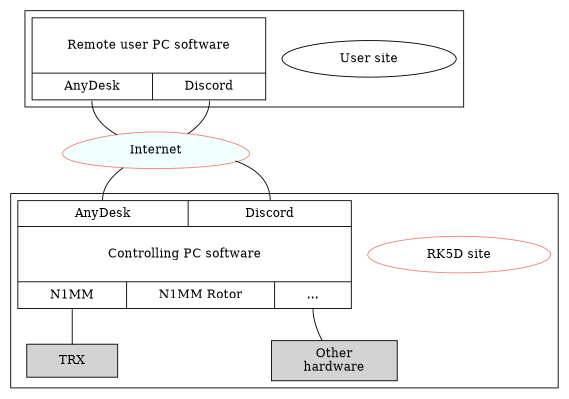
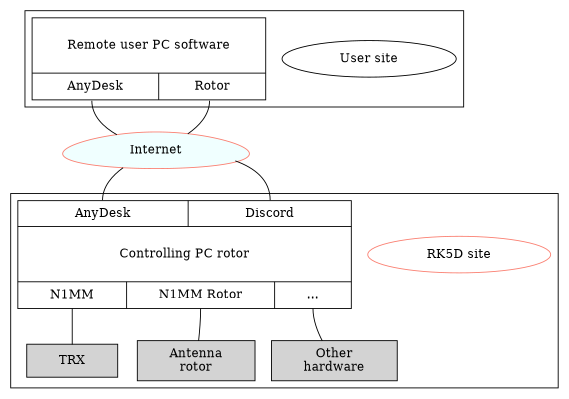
node "Remote user PC software": text "Discord" -> "Rotor"
node "AnyDesk": text "Controlling PC software" -> "Controlling PC rotor"
node "Antenna rotor": added
